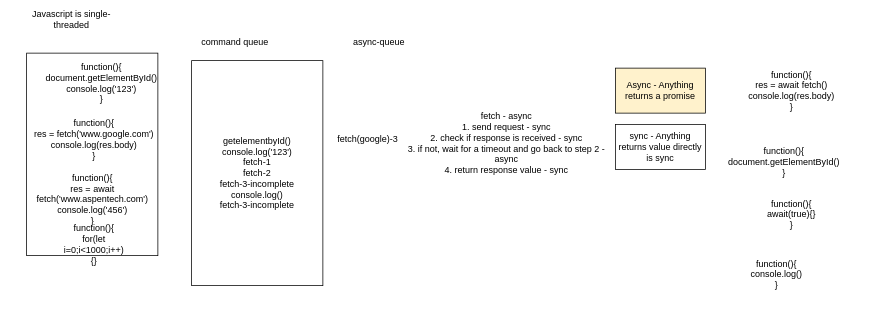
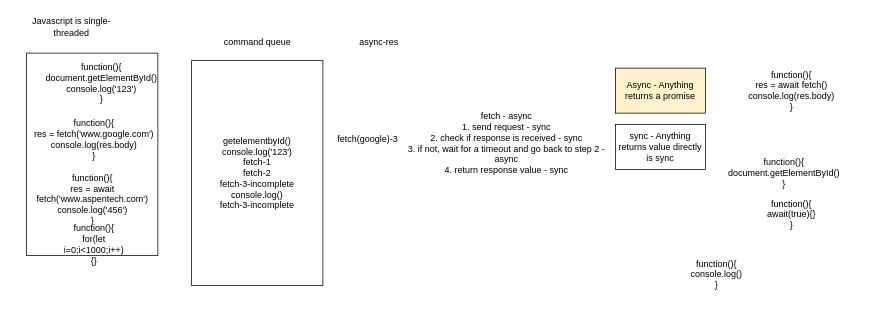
node "Javascript is single-threaded": moved (72, 19) -> (72, 27)
node "command queue": moved (235, 42) -> (257, 42)
node "async-queue": label "async-queue" -> "async-res"
node "function(){ document.getElementById() }": moved (784, 162) -> (784, 173)
node "function(){ console.log() }": moved (777, 274) -> (717, 274)
